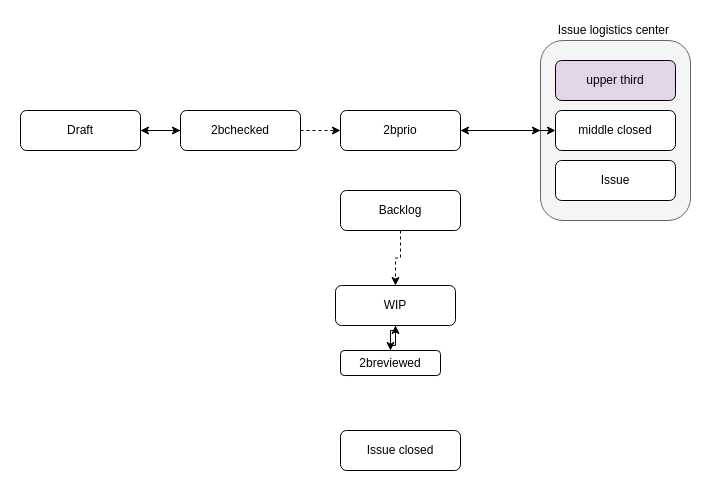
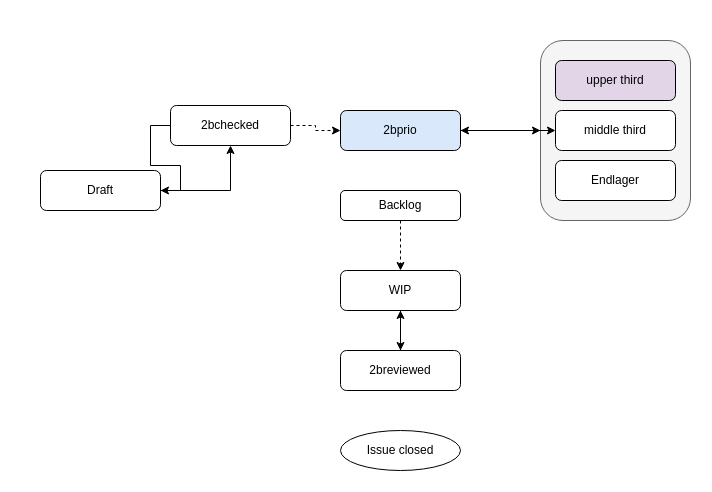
node "Issue logistics center": removed
node "Draft": moved (81, 131) -> (101, 191)
node "2bchecked": moved (241, 131) -> (231, 126)
node "2bprio": fillcolor #ffffff -> #dae8fc
node "middle closed": label "middle closed" -> "middle third"
node "Issue": label "Issue" -> "Endlager"
node "Backlog": size 120x40 -> 120x30
node "WIP": moved (396, 306) -> (401, 291)
node "2breviewed": size 100x25 -> 120x40
node "Issue closed": shape rounded rectangle -> ellipse
